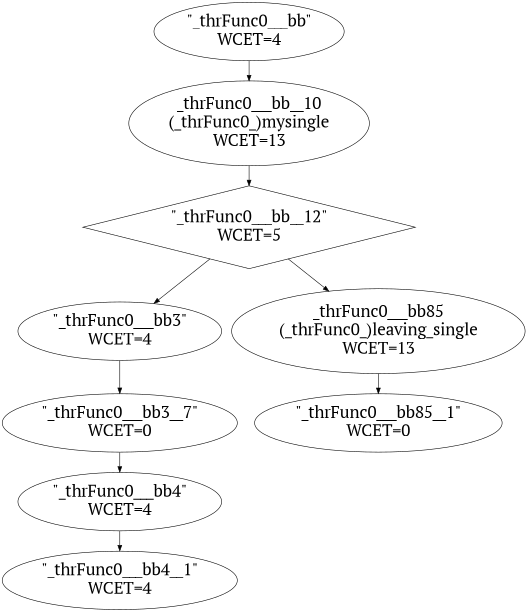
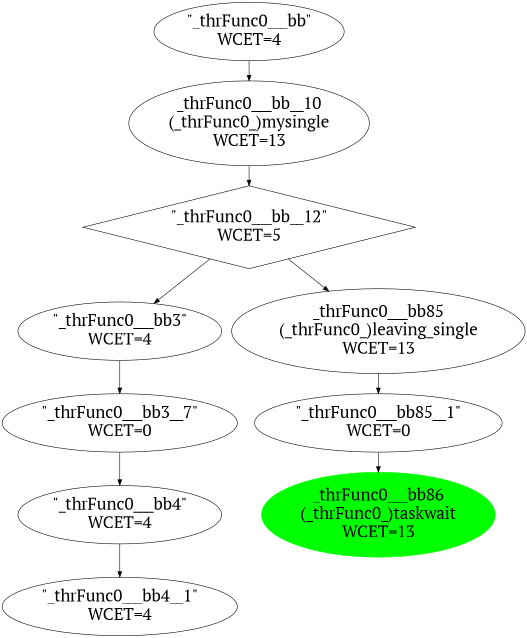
node "_thrFunc0___bb86 (_thrFunc0_)taskwait WCET=13": added
